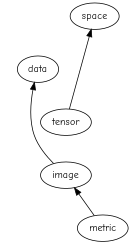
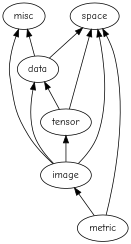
node "misc": added
edge "data" -> "space": added
edge "tensor" -> "data": added
edge "image" -> "space": added
edge "metric" -> "space": added
edge "image" -> "tensor": added
